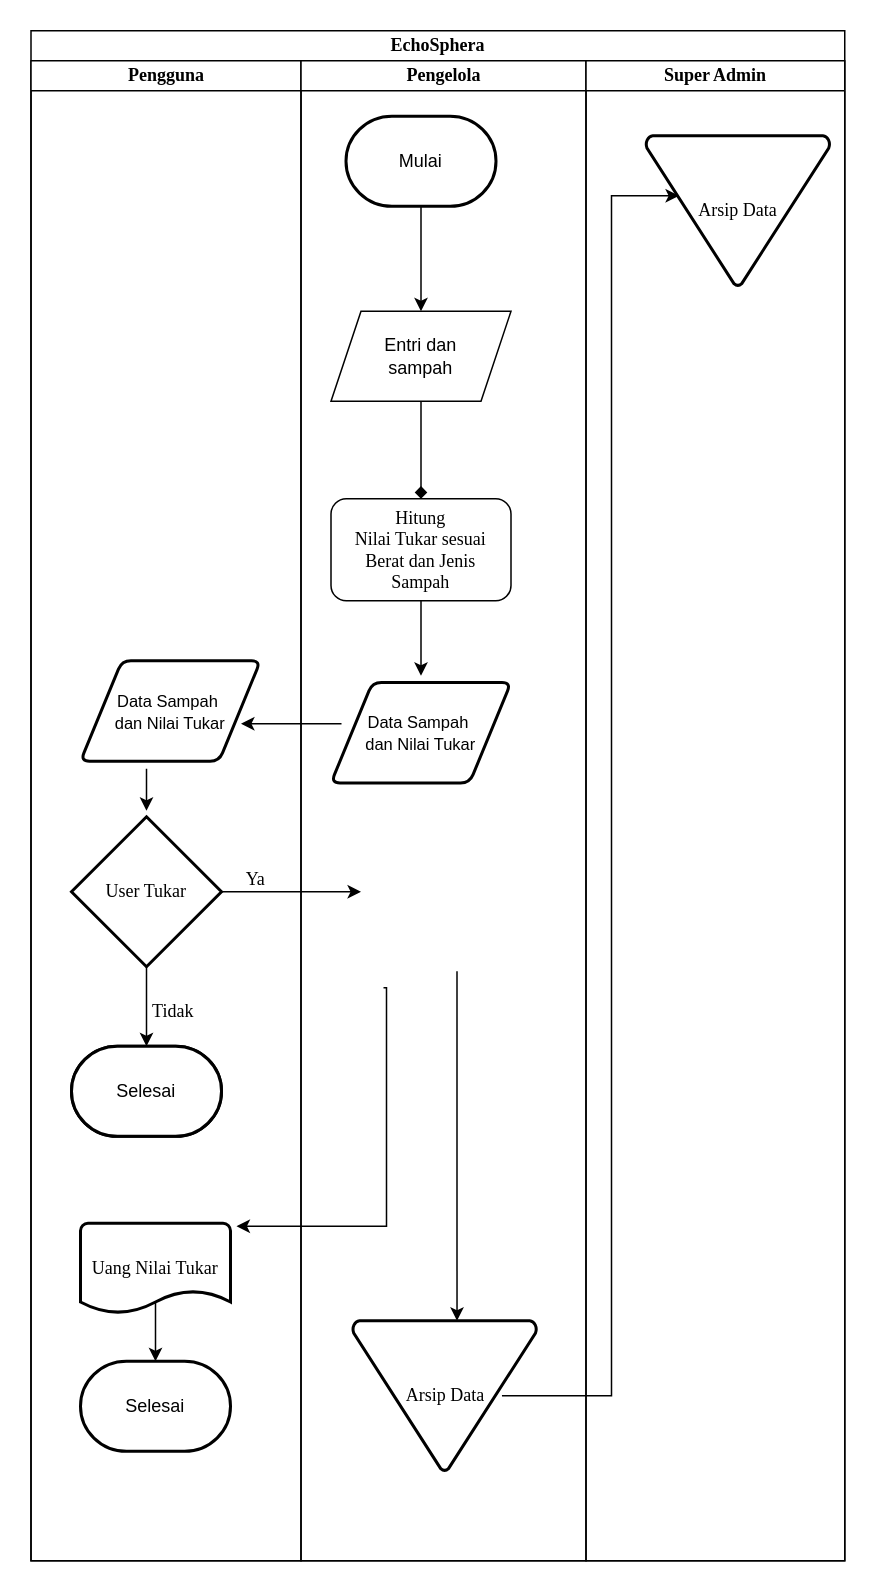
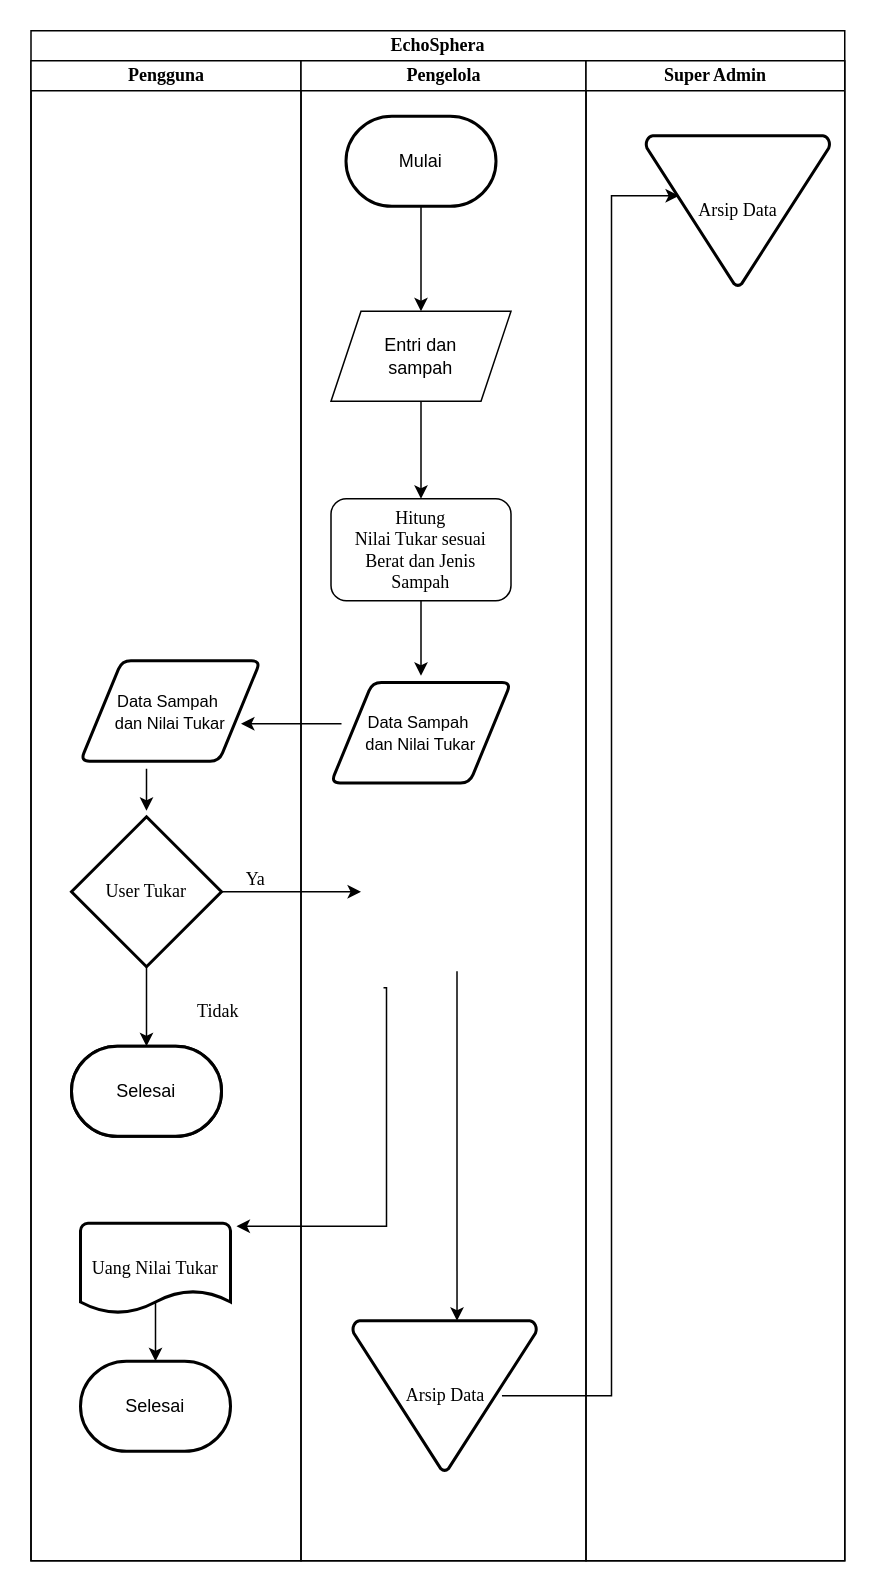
edge "Entri dan sampah" -> "Hitung Nilai Tukar sesuai Berat dan Jenis Sampah": arrowhead diamond -> classic
node "Tidak": moved (173, 1011) -> (218, 1011)
